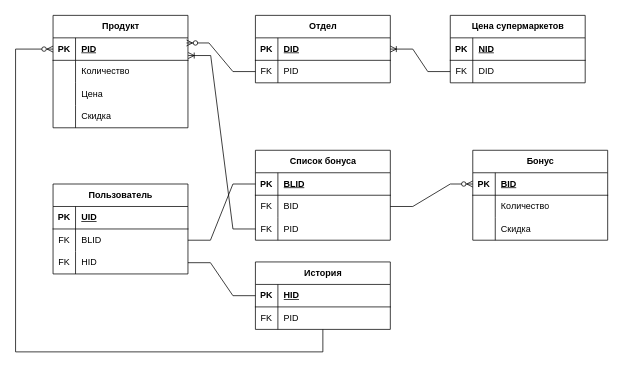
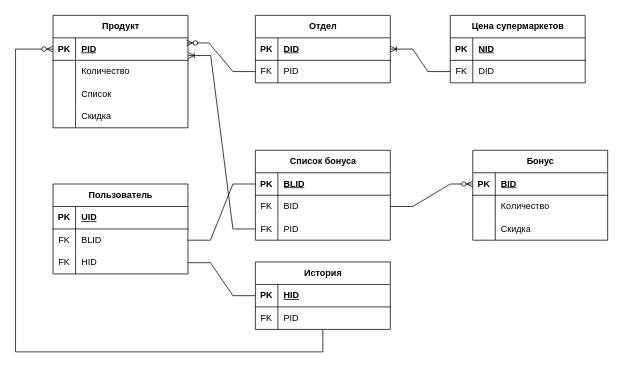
node "Цена": label "Цена" -> "Список"
